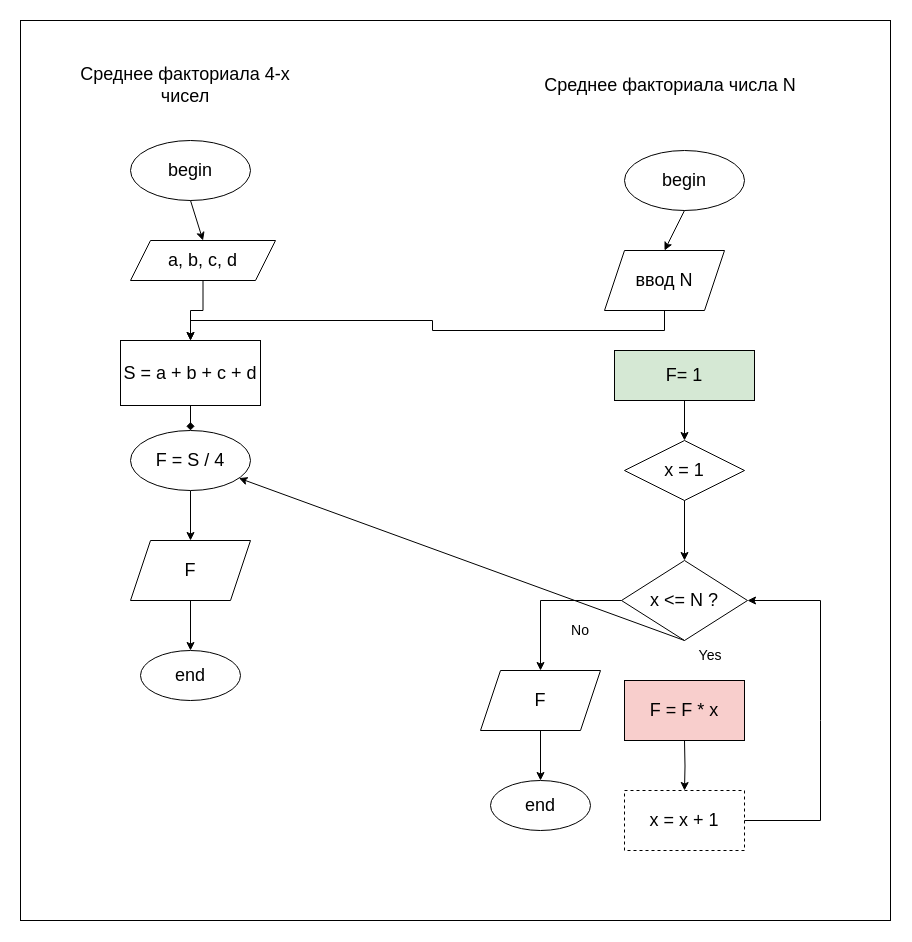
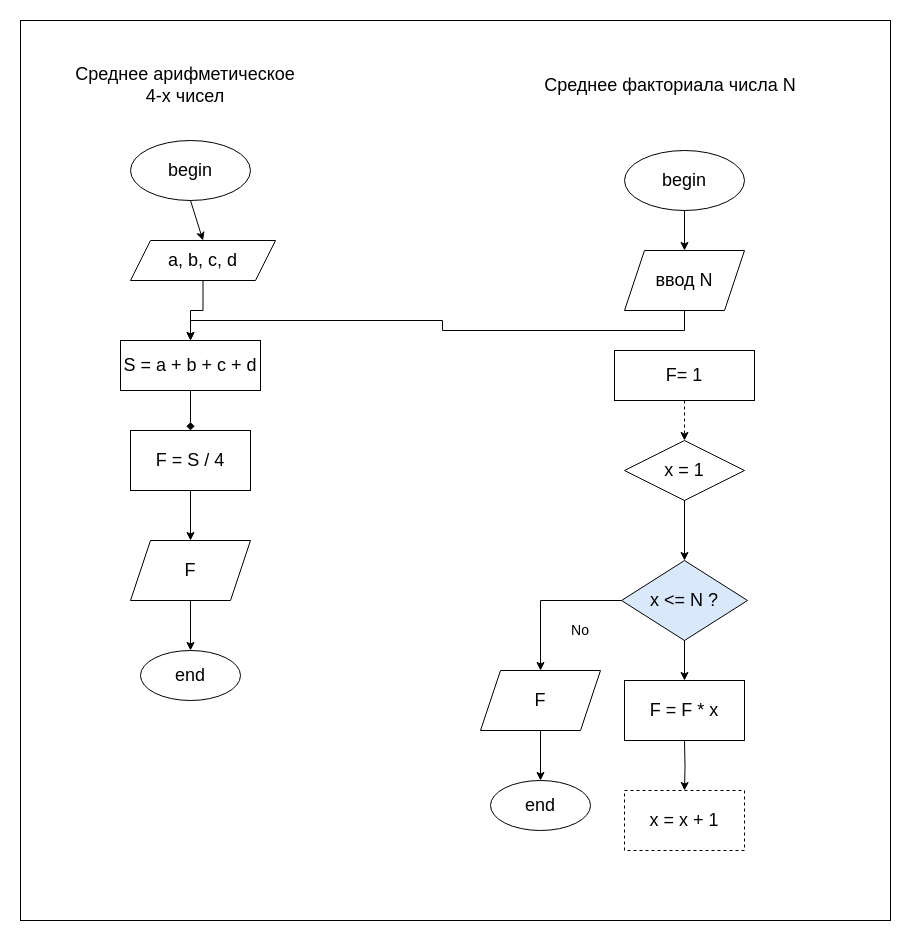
node "Среднее факториала 4-х чисел": label "Среднее факториала 4-х чисел" -> "Среднее арифметическое 4-х чисел"
node "ввод N": moved (665, 281) -> (685, 281)
node "S = a + b + c + d": size 140x65 -> 140x50
node "F= 1": fillcolor #d5e8d4 -> #ffffff
edge "F= 1" -> "x = 1": style solid -> dashed
node "F = S / 4": shape ellipse -> rectangle
edge "x <= N ?" -> "F = S / 4": now "x <= N ?" -> "F = F * x"
node "x <= N ?": fillcolor #ffffff -> #dae8fc
node "Yes": removed
node "F = F * x": fillcolor #f8cecc -> #ffffff
edge "x = x + 1" -> "x <= N ?": removed
